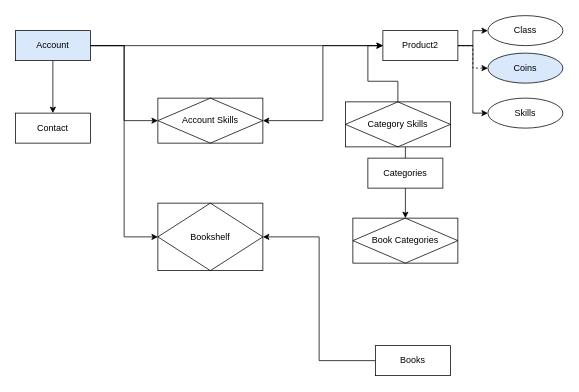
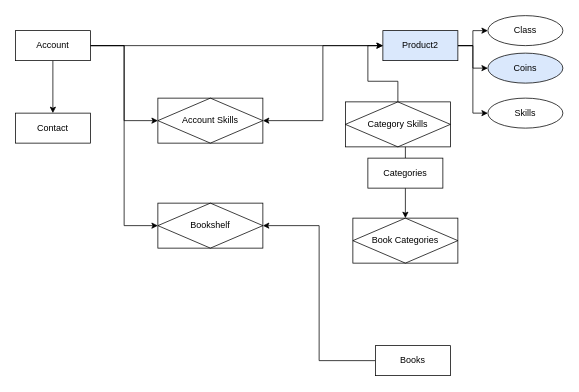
node "Account": fillcolor #dae8fc -> #ffffff
node "Product2": fillcolor #ffffff -> #dae8fc
edge "Product2" -> "Coins": style dashed -> solid
node "Bookshelf": size 105x68 -> 105x45
